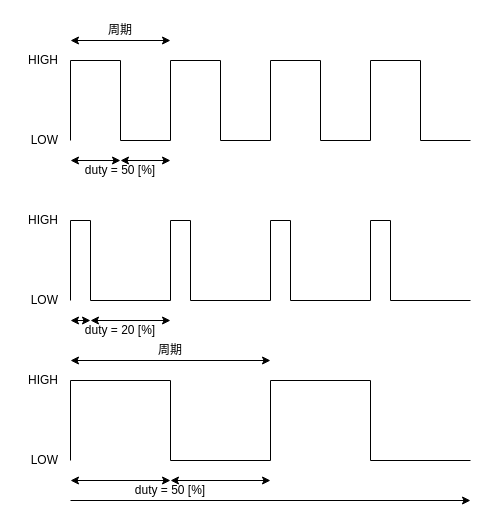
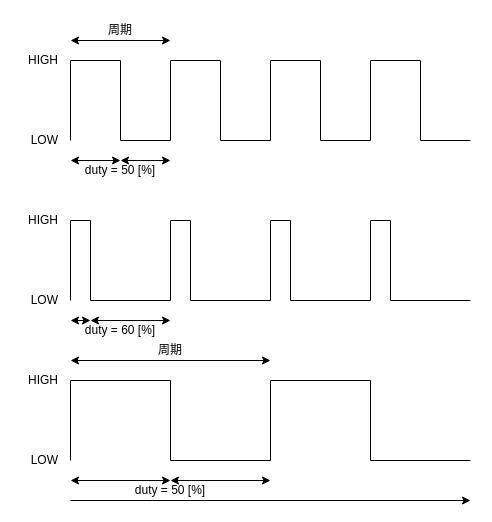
node "duty = 20 [%]": label "duty = 20 [%]" -> "duty = 60 [%]"
